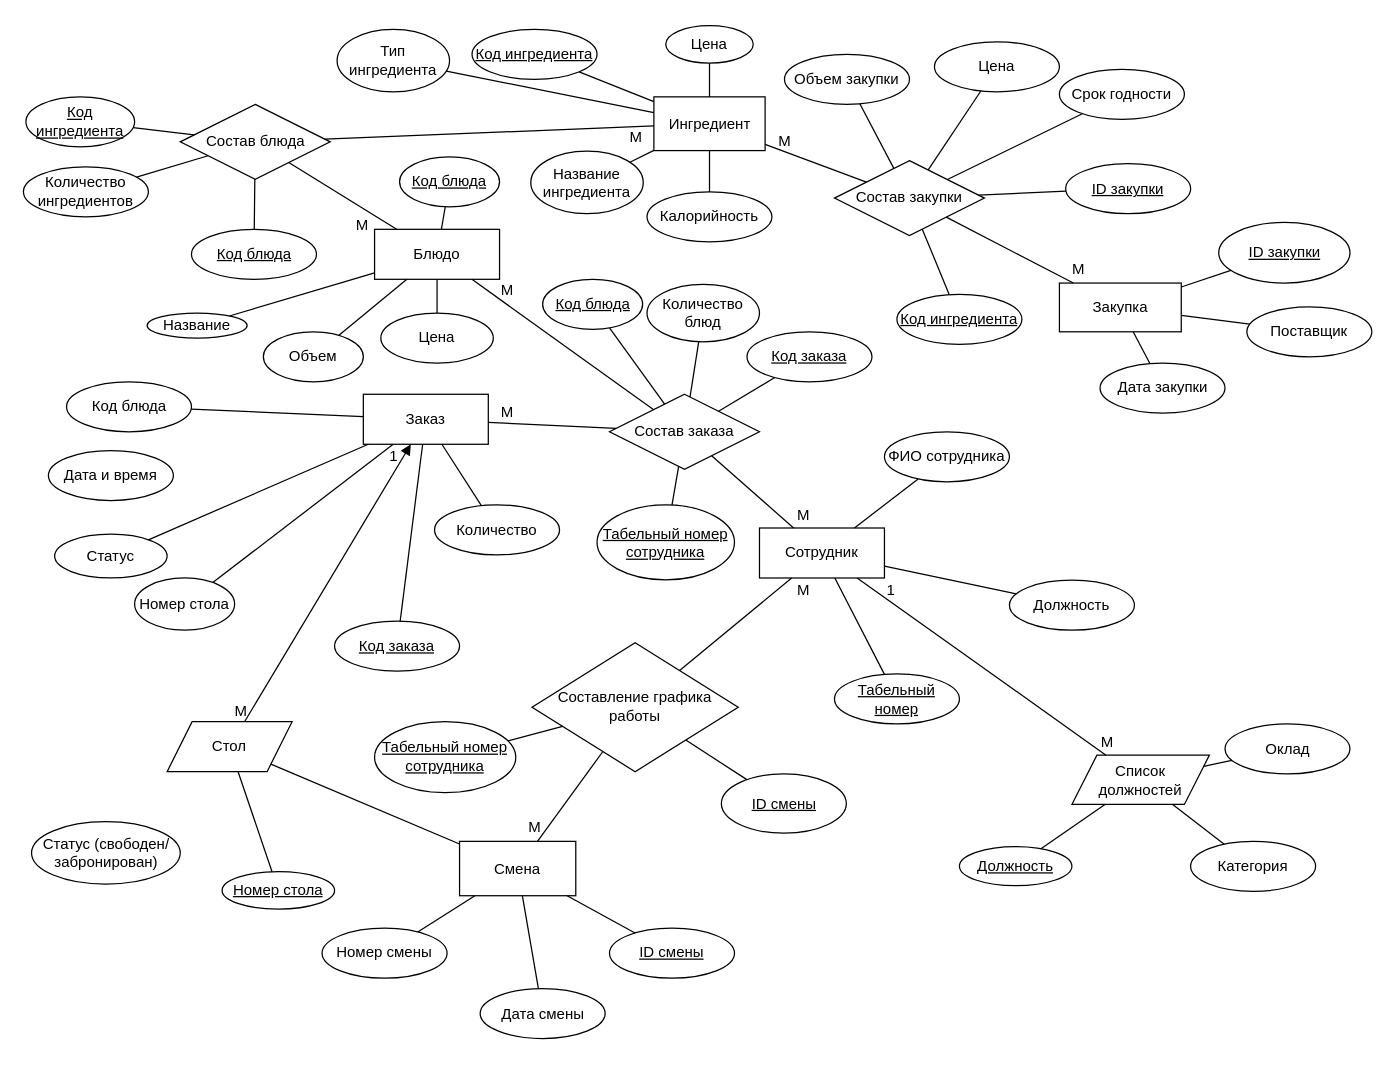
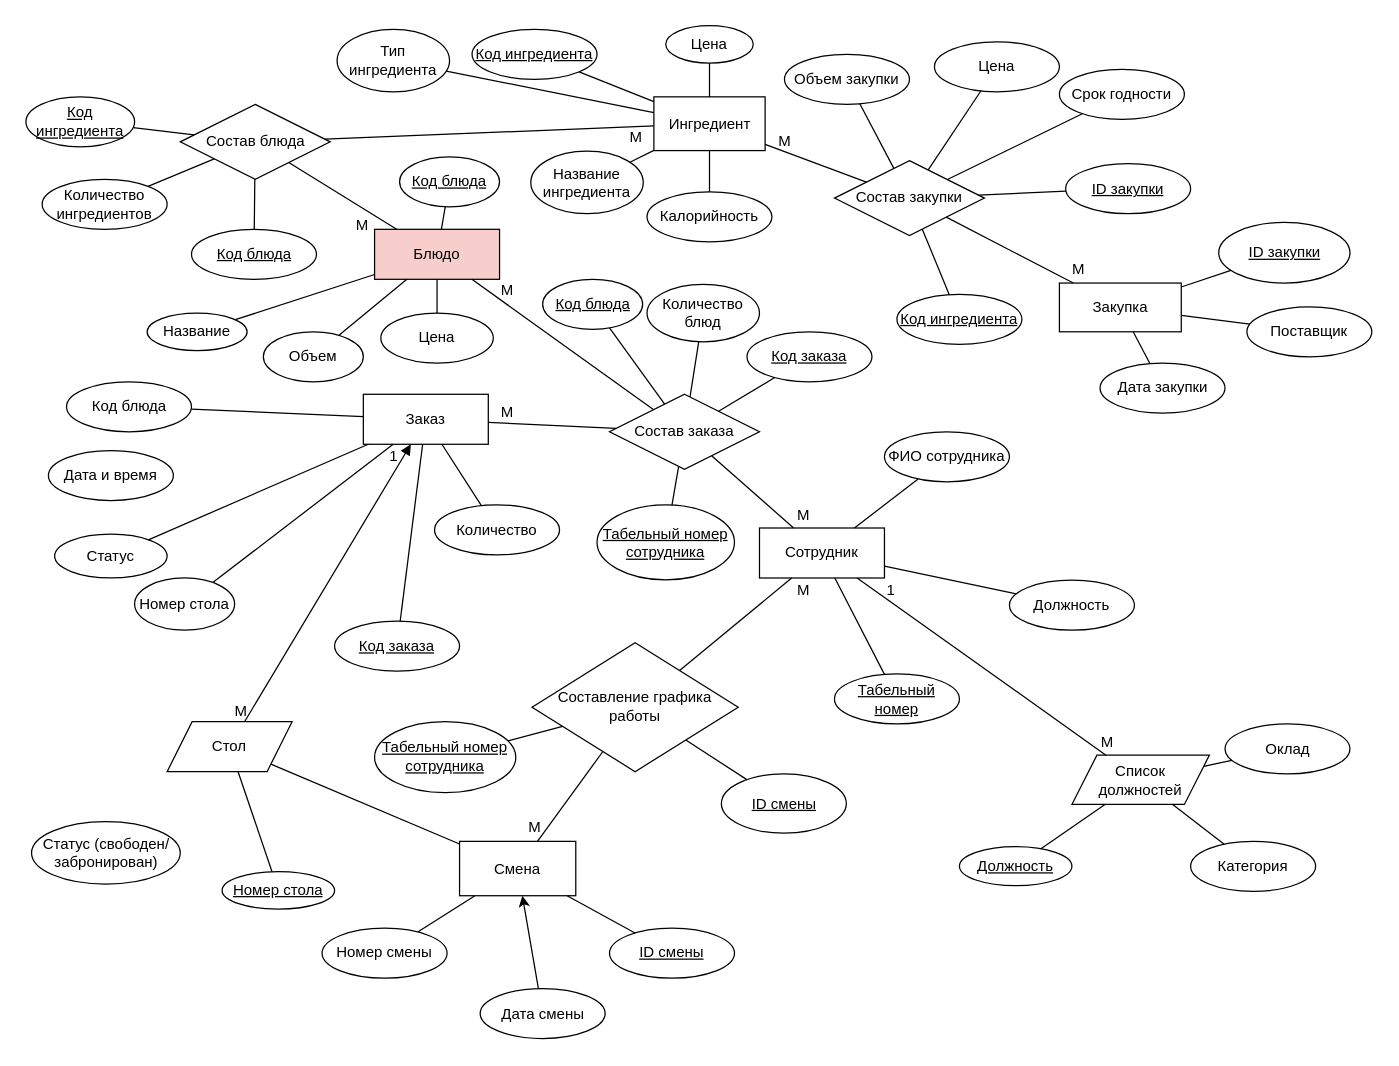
node "Количество ингредиентов": moved (86, 192) -> (104, 204)
node "Блюдо": fillcolor #ffffff -> #f8cecc
node "Название": size 100x25 -> 100x38
edge "Смена" -- "Дата смены": arrowhead none -> classic
